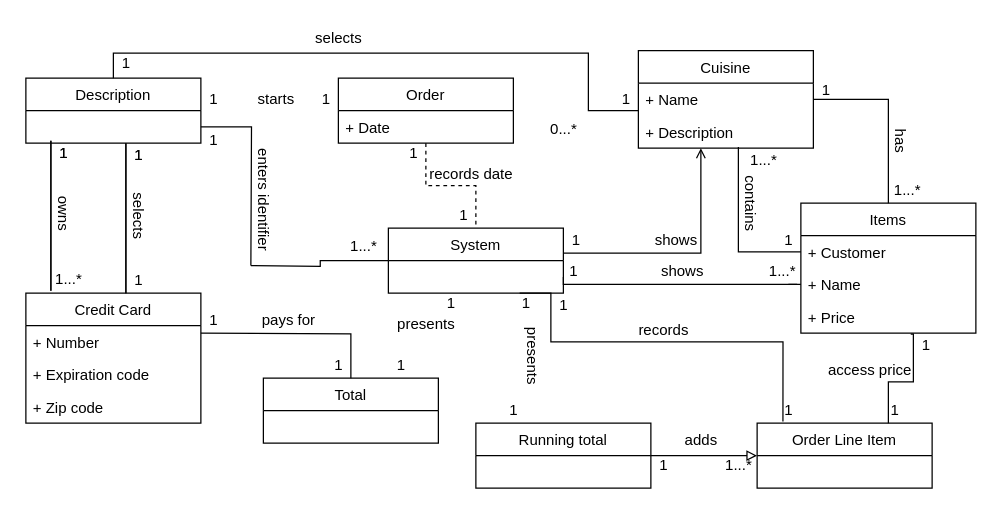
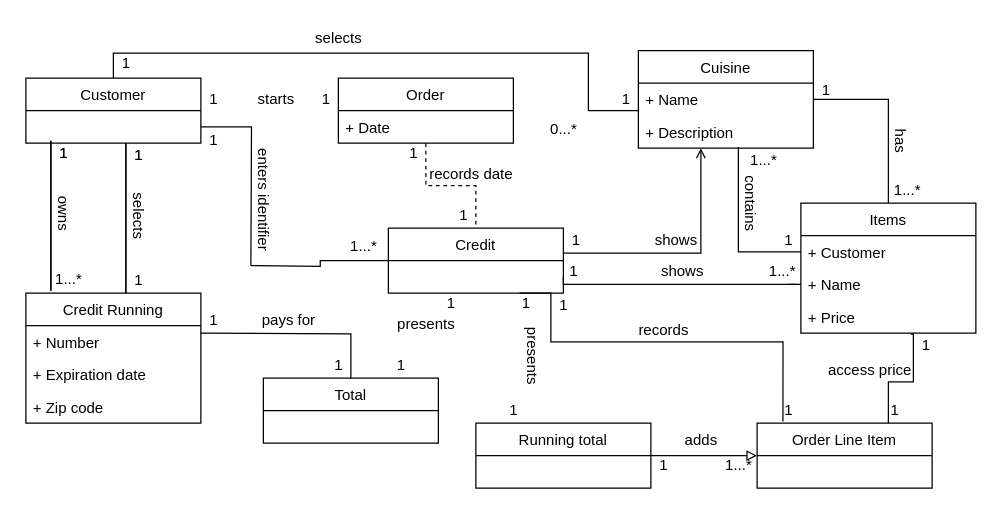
node "Description": label "Description" -> "Customer"
node "System": label "System" -> "Credit"
node "Credit Card": label "Credit Card" -> "Credit Running"
node "+ Expiration code": label "+ Expiration code" -> "+ Expiration date"
